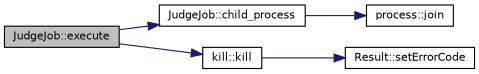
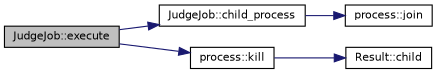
node "kill::kill": label "kill::kill" -> "process::kill"
node "Result::setErrorCode": label "Result::setErrorCode" -> "Result::child"
